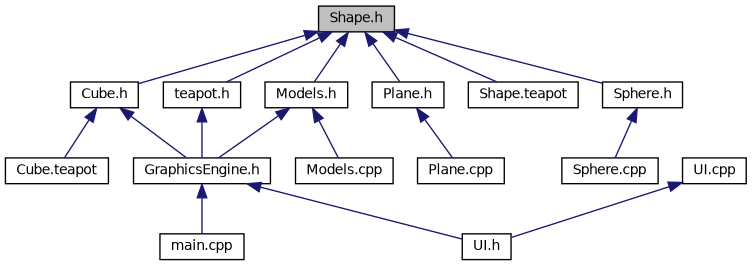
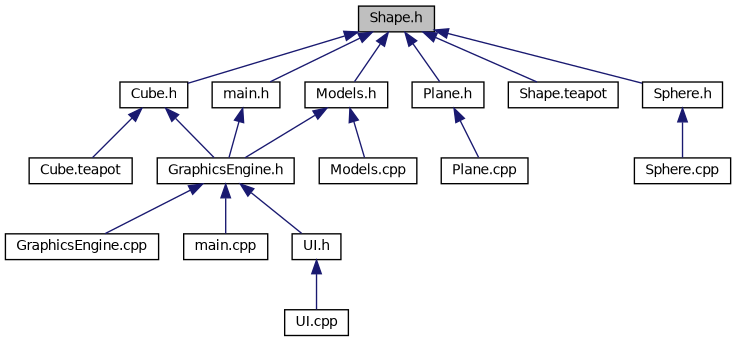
node "teapot.h": label "teapot.h" -> "main.h"
edge "UI.h" -> "UI.cpp": reversed
node "GraphicsEngine.cpp": added
